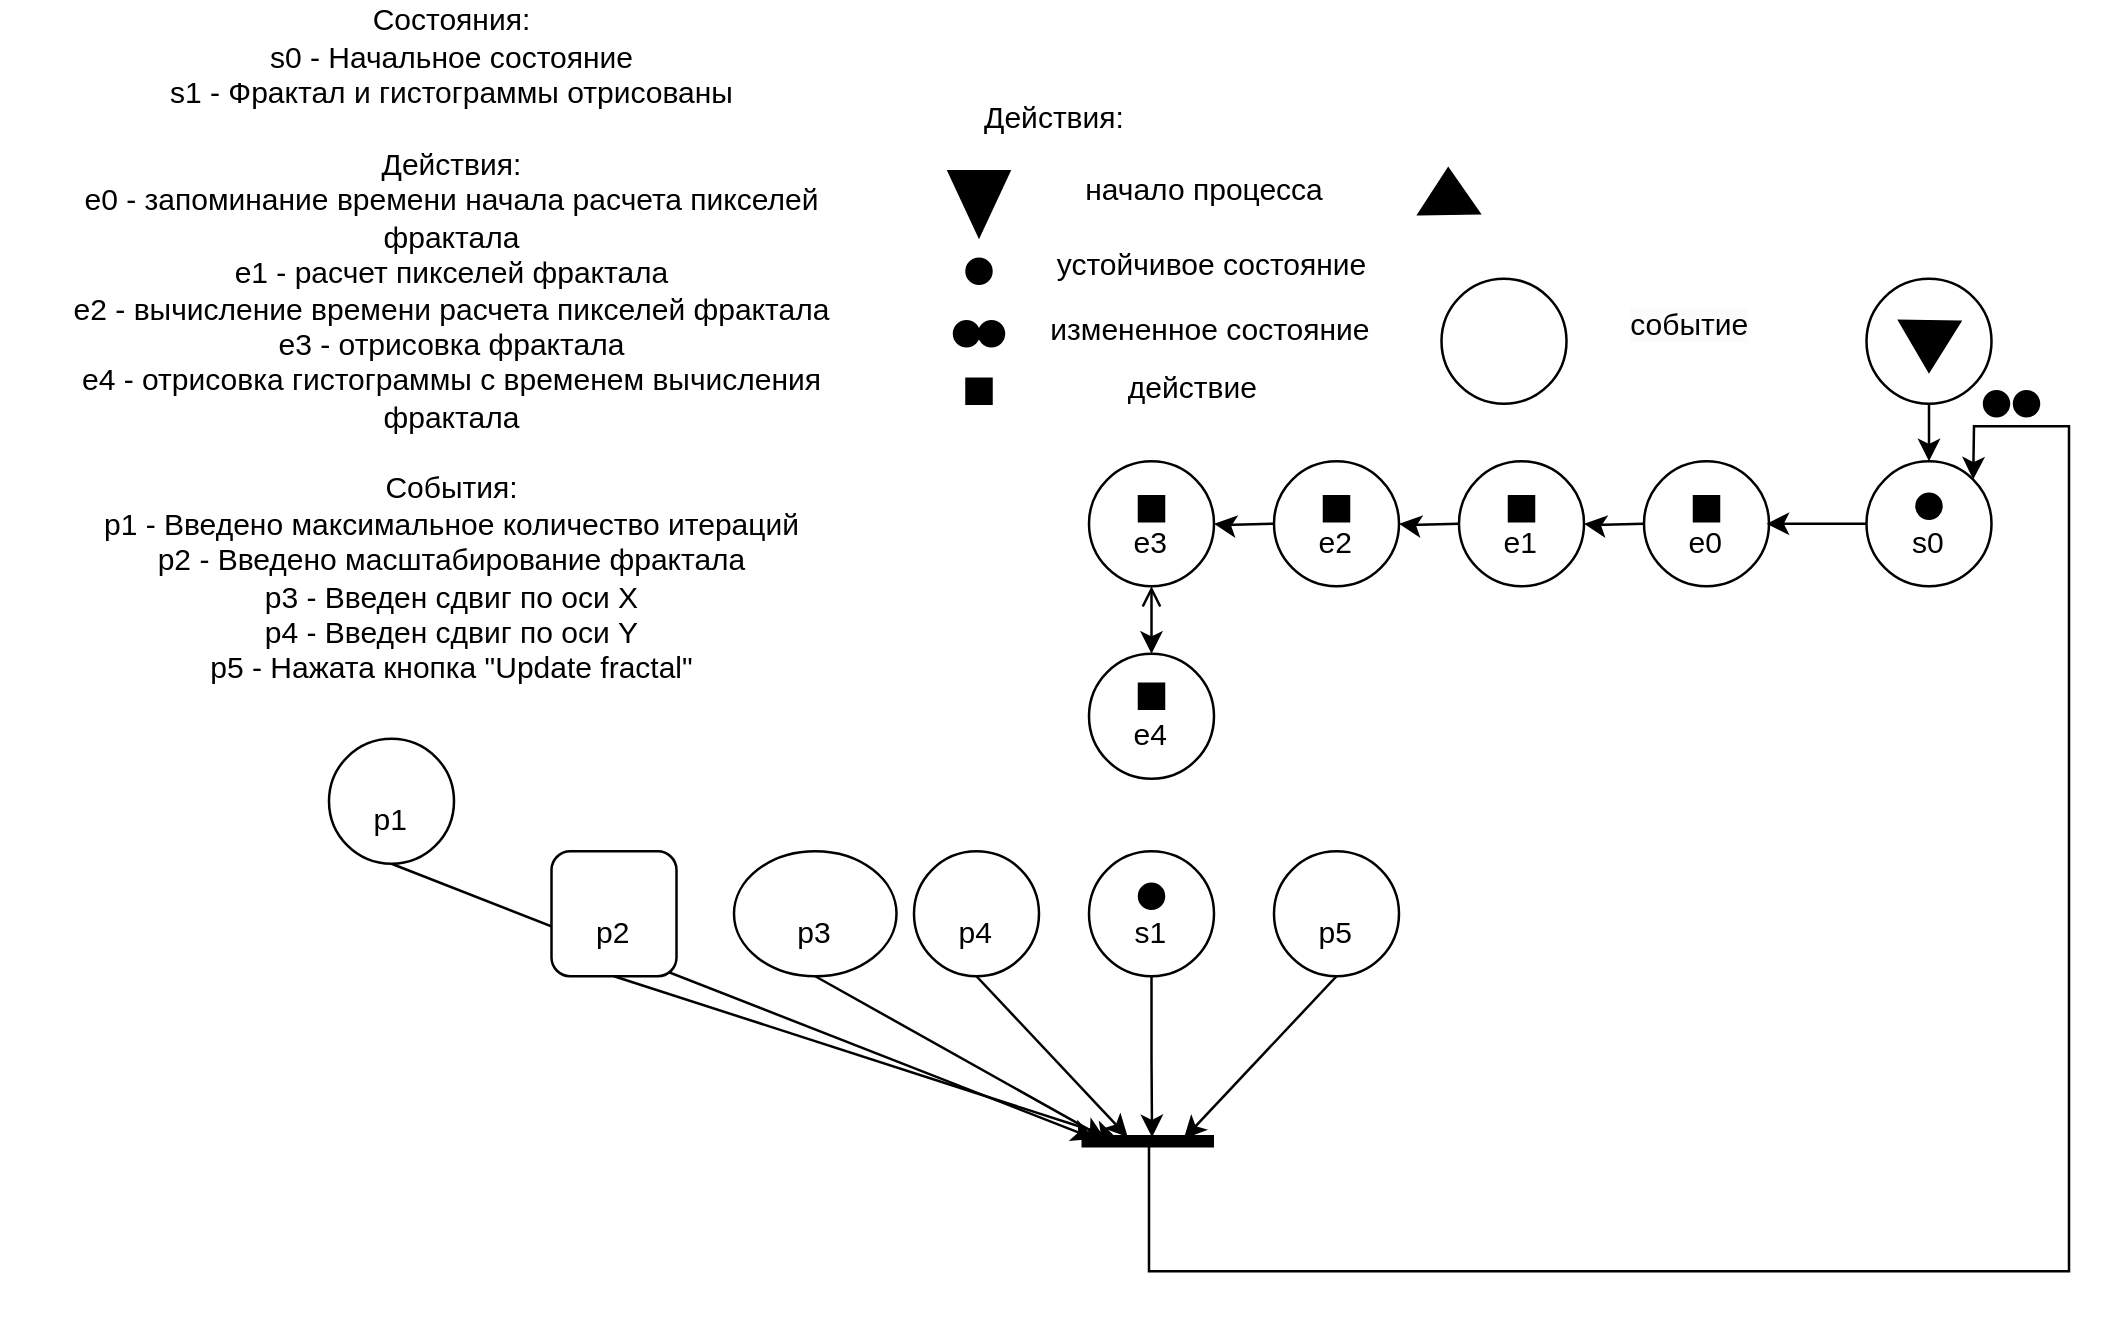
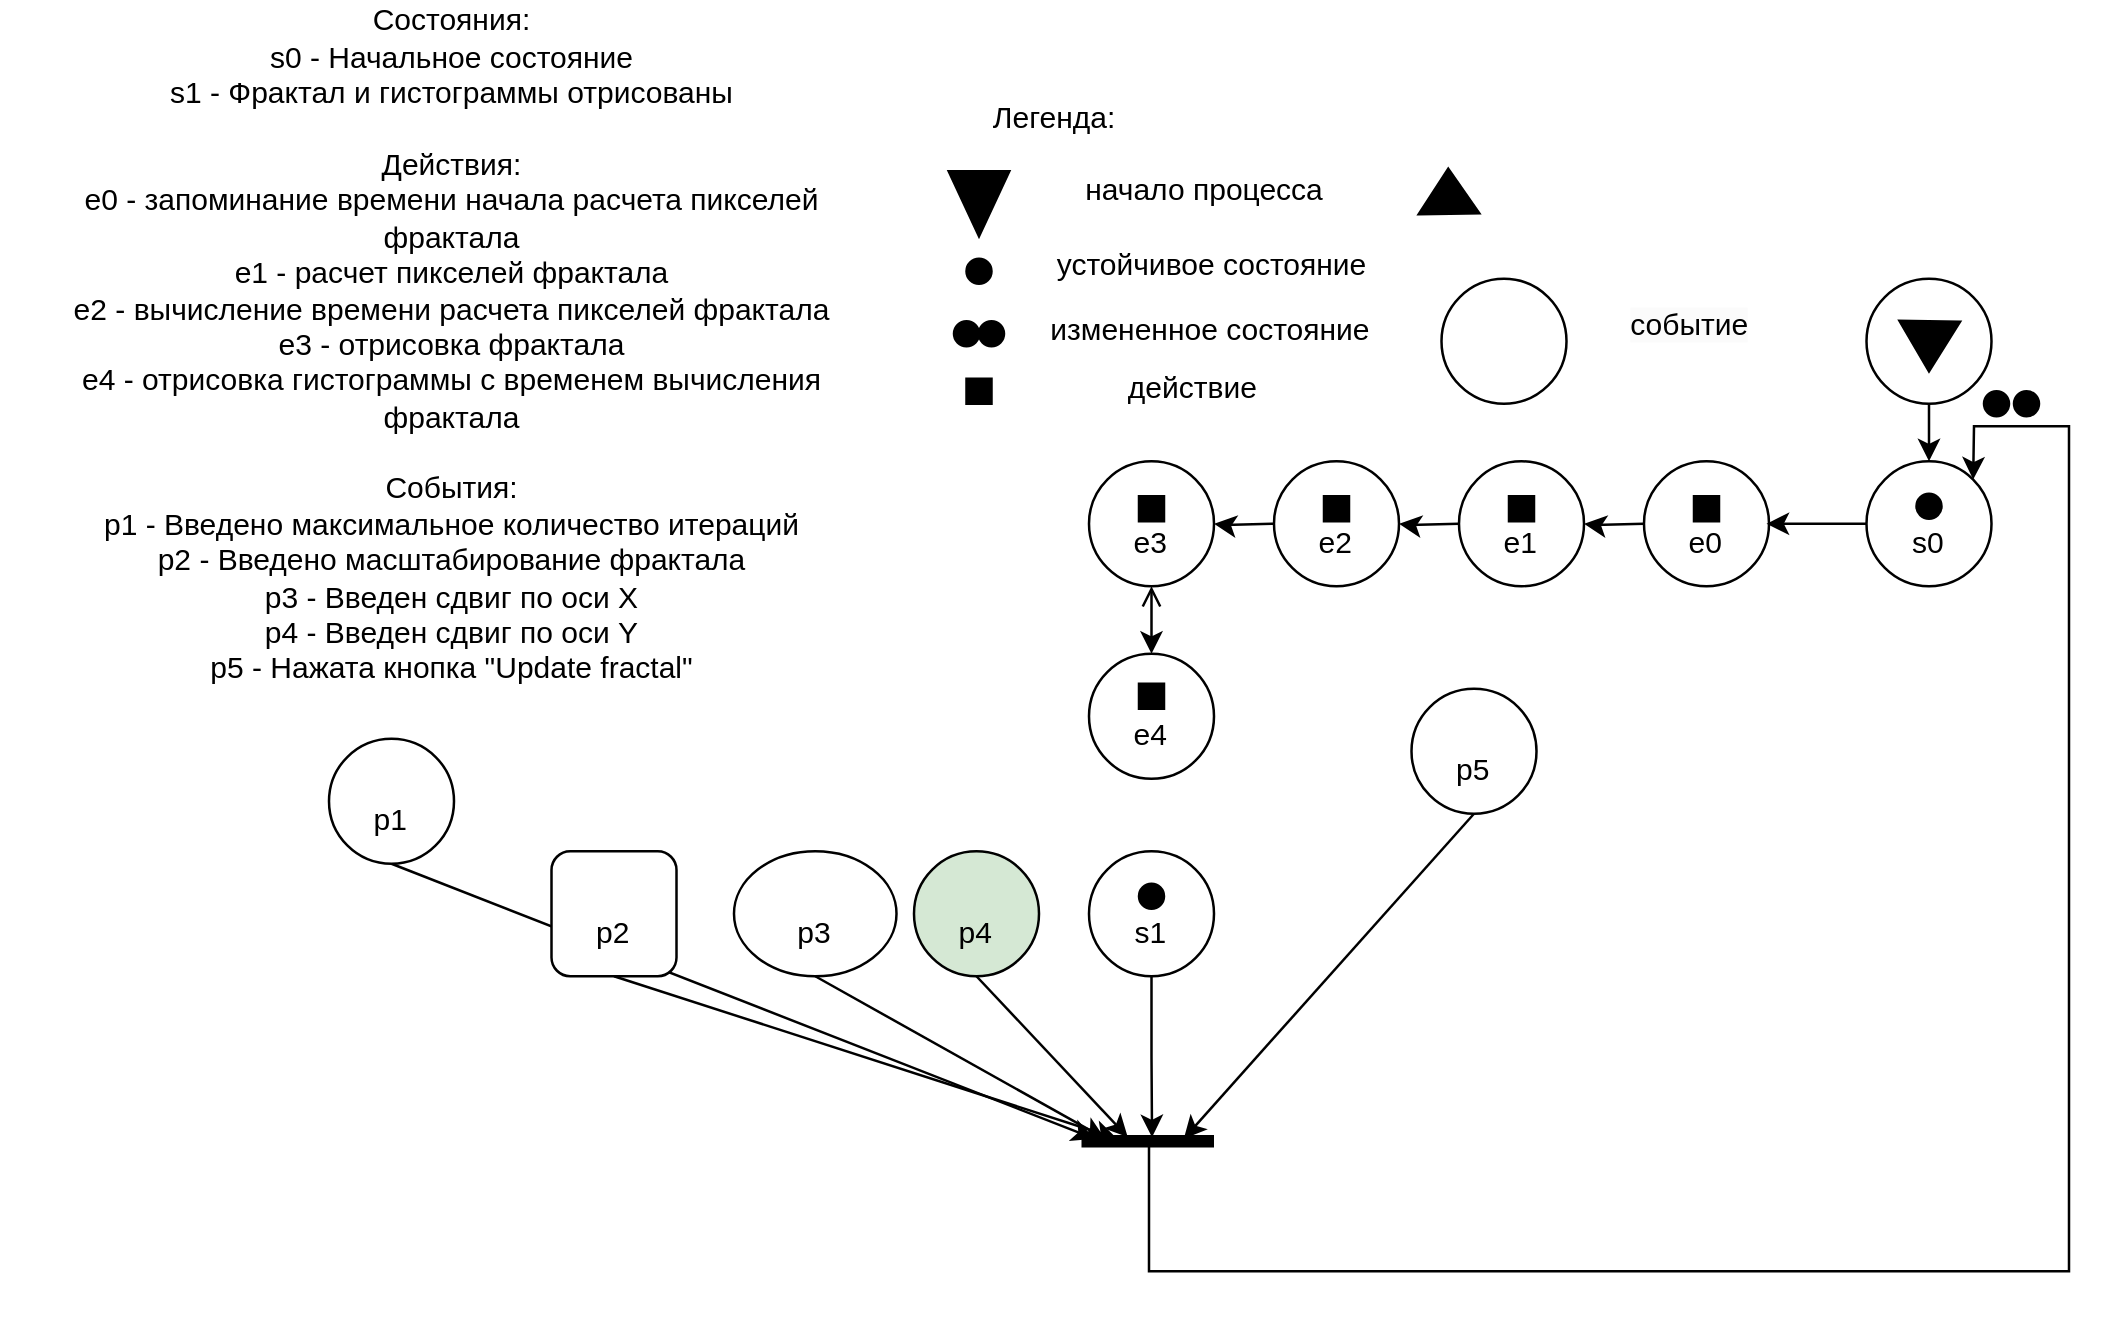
node "Действия:": label "Действия:" -> "Легенда:"
node "p4": fillcolor #ffffff -> #d5e8d4
node "p5": moved (1336, 914) -> (1474, 751)
